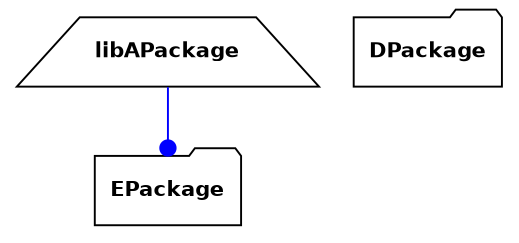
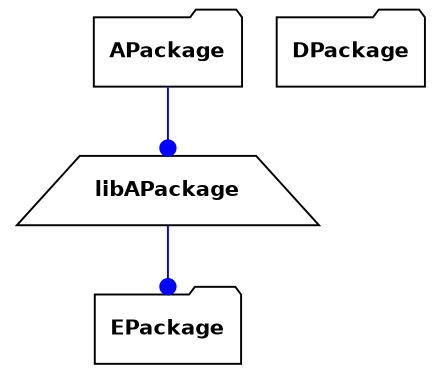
node "APackage": added
